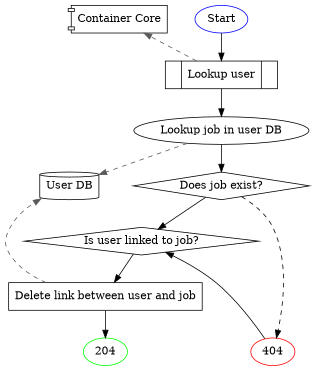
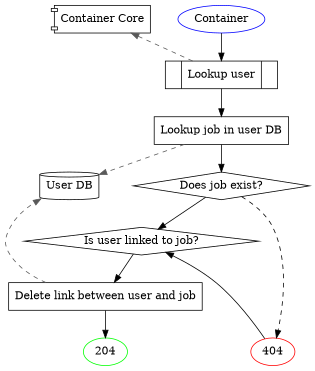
node "Start": label "Start" -> "Container"
node "Lookup job in user DB": shape ellipse -> box
